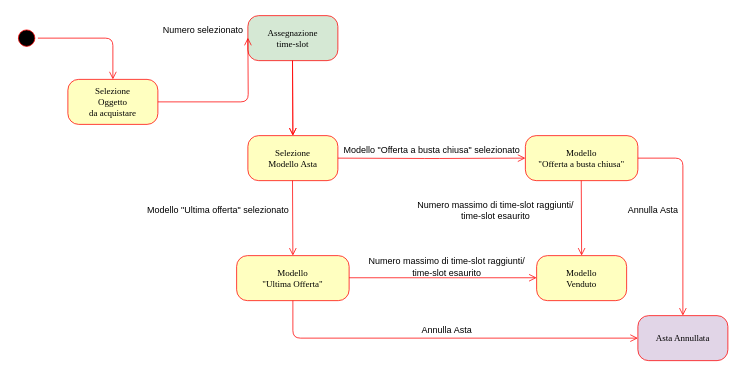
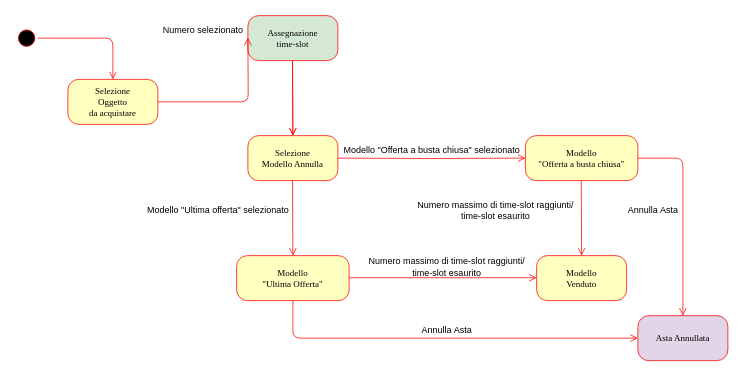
node "Selezione Modello Asta": label "Selezione Modello Asta" -> "Selezione Modello Annulla"
